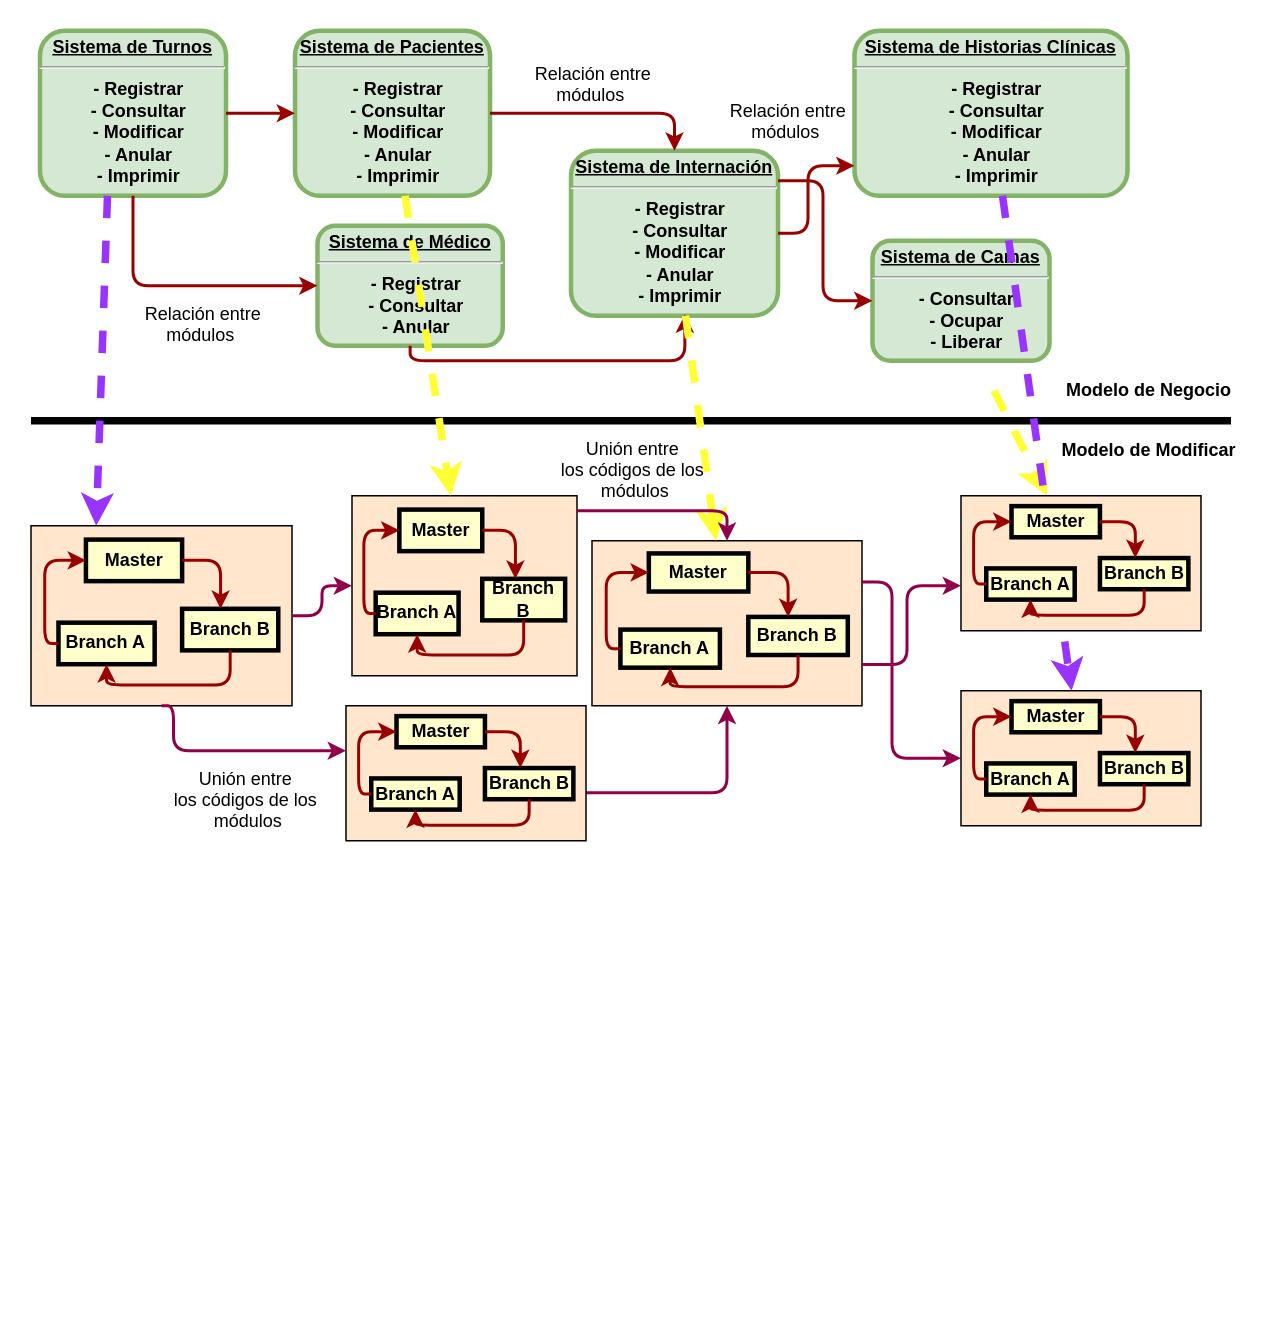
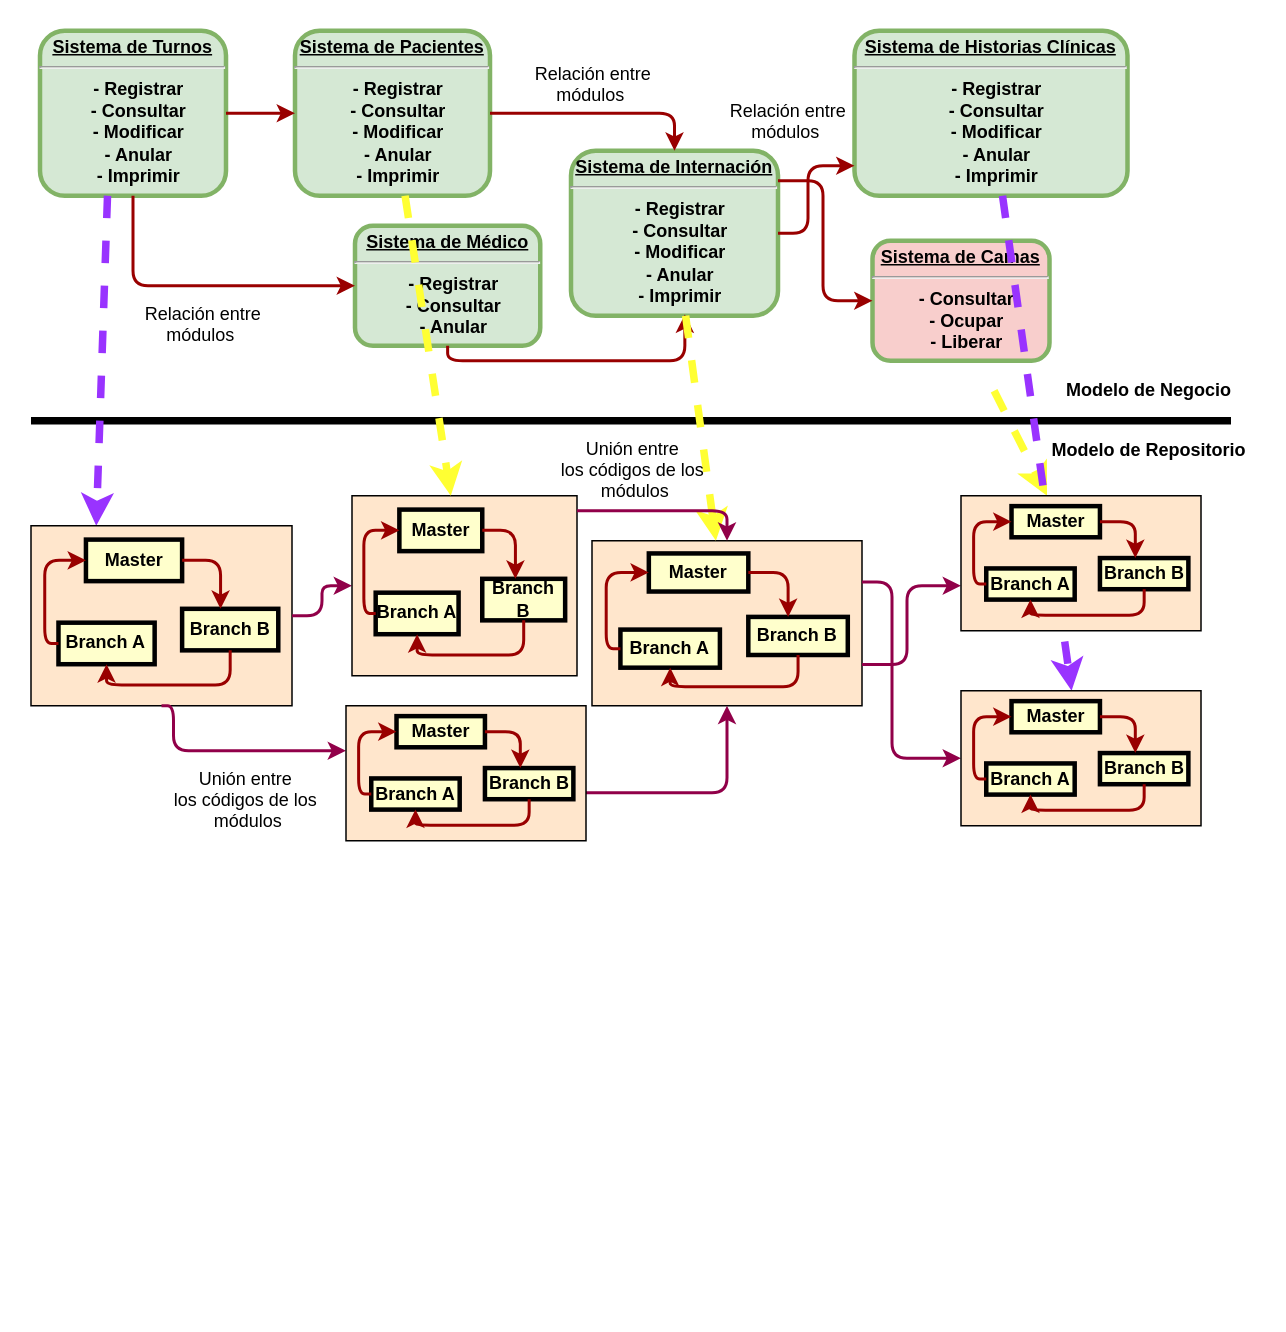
node "Sistema de Médico - Registrar - Consultar - Anular": moved (410, 286) -> (447, 286)
node "Sistema de Camas - Consultar - Ocupar - Liberar": fillcolor #d5e8d4 -> #f8cecc
node "Modelo de Modificar": label "Modelo de Modificar" -> "Modelo de Repositorio"
